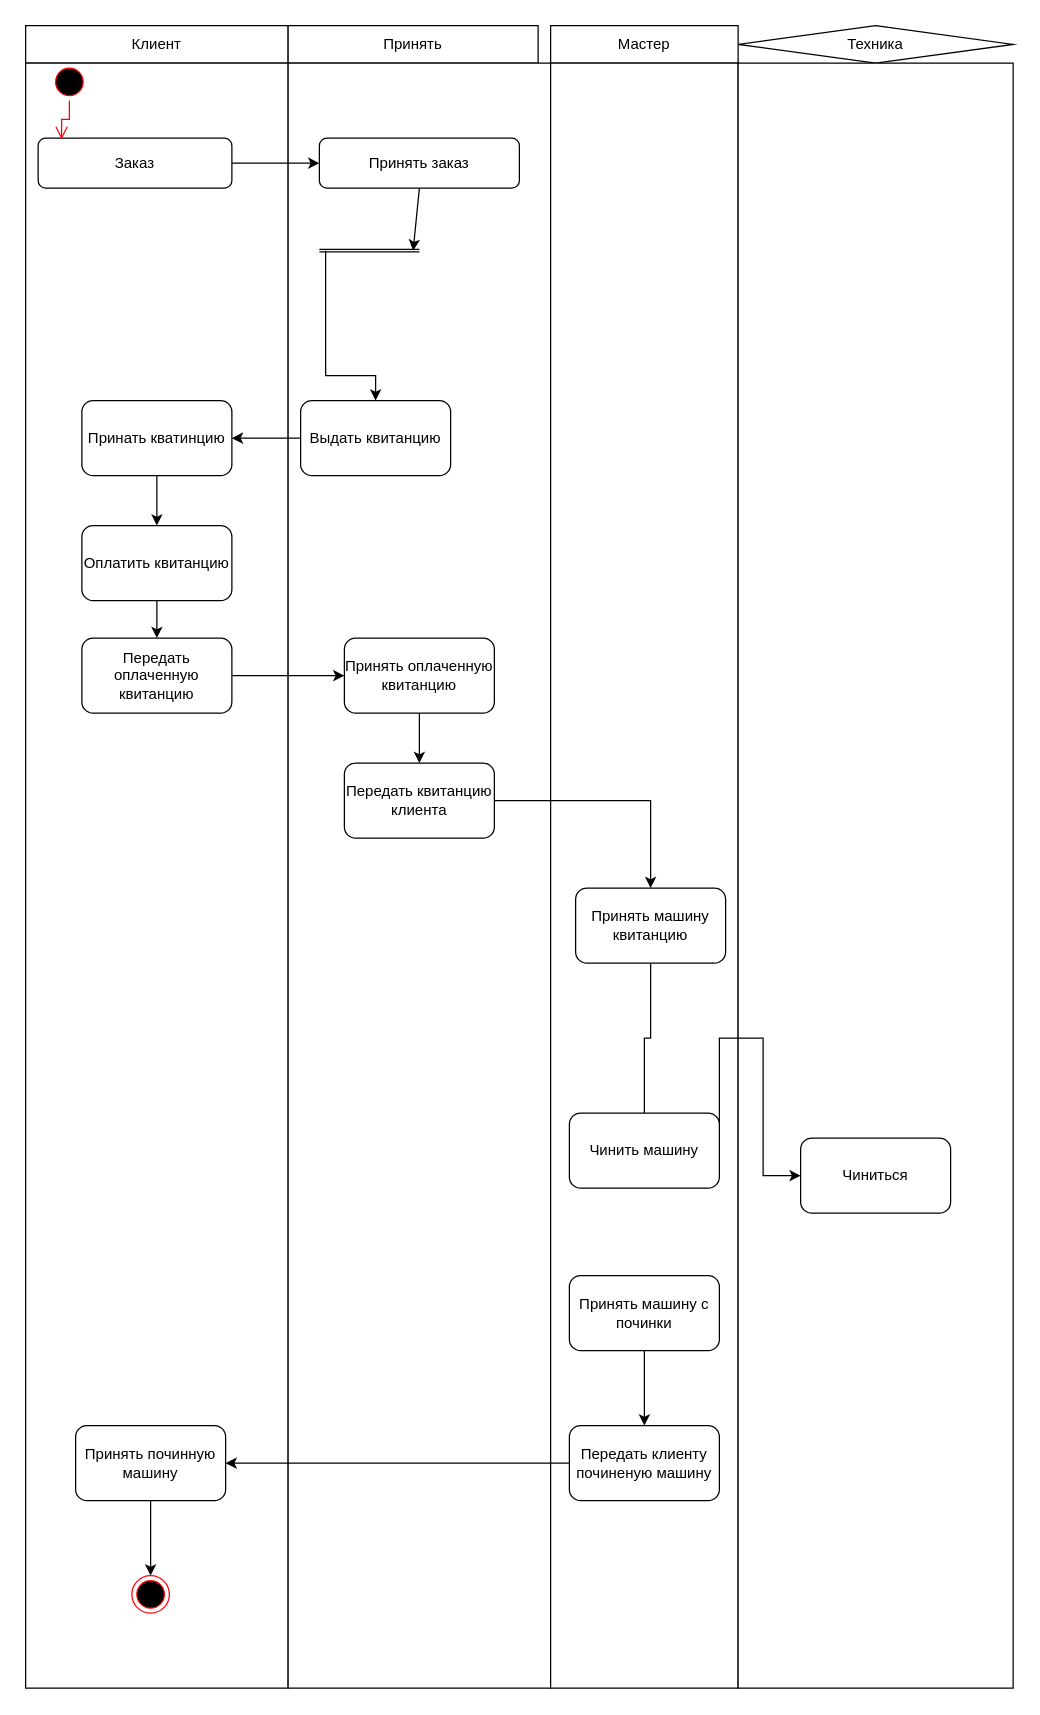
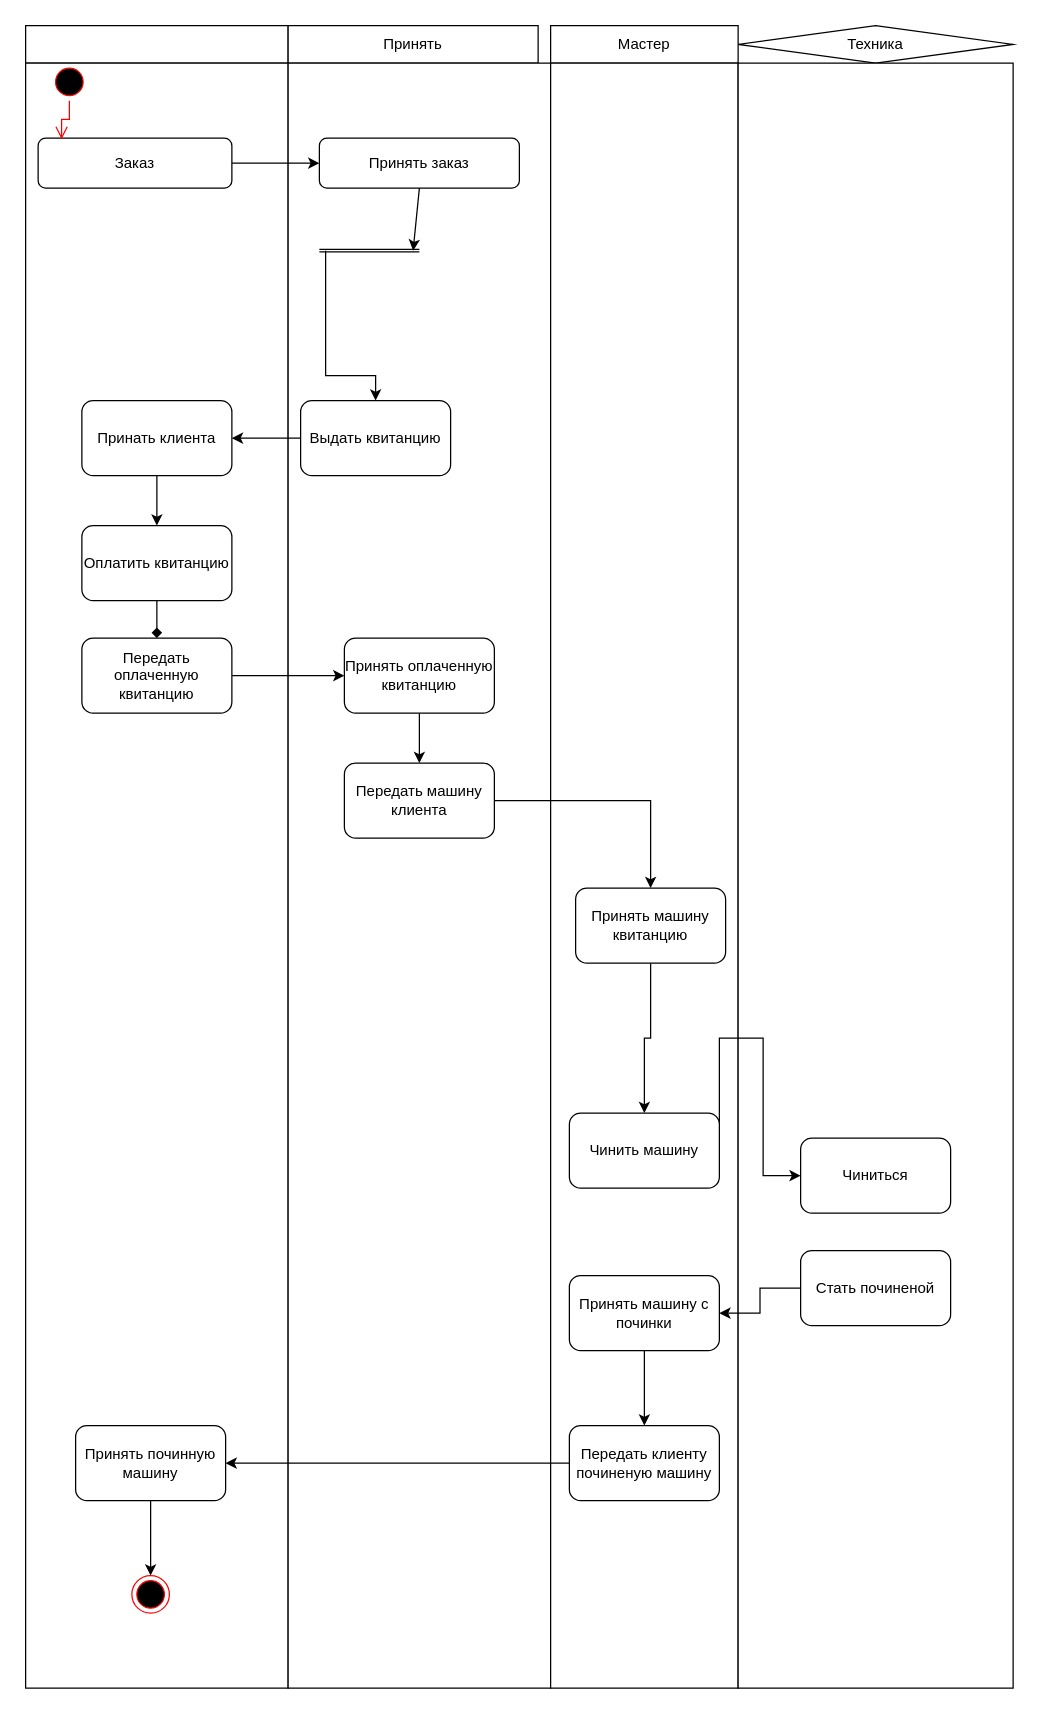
node "Клиент": removed
node "Принать кватинцию": label "Принать кватинцию" -> "Принать клиента"
edge "Оплатить квитанцию" -> "Передать оплаченную квитанцию": arrowhead classic -> diamond
node "Передать квитанцию клиента": label "Передать квитанцию клиента" -> "Передать машину клиента"
edge "Принять машину квитанцию" -- "Чинить машину": arrowhead none -> classic
node "Стать починеной": added
edge "Стать починеной" -> "Принять машину с починки": added
